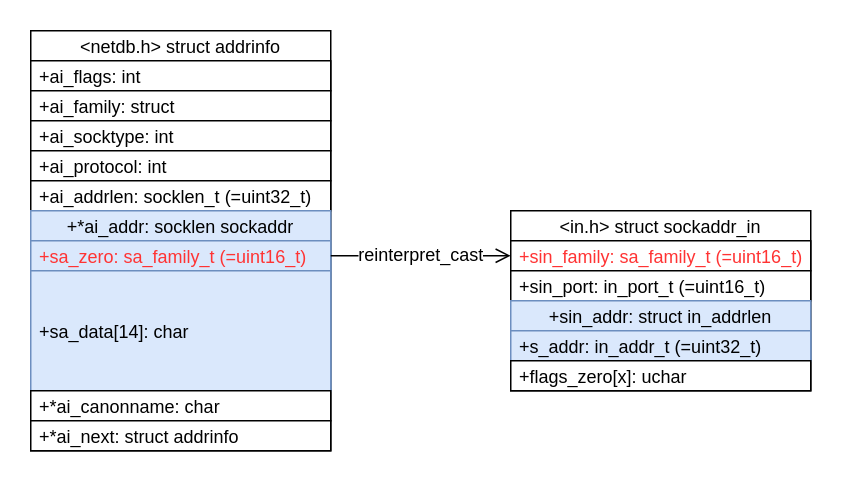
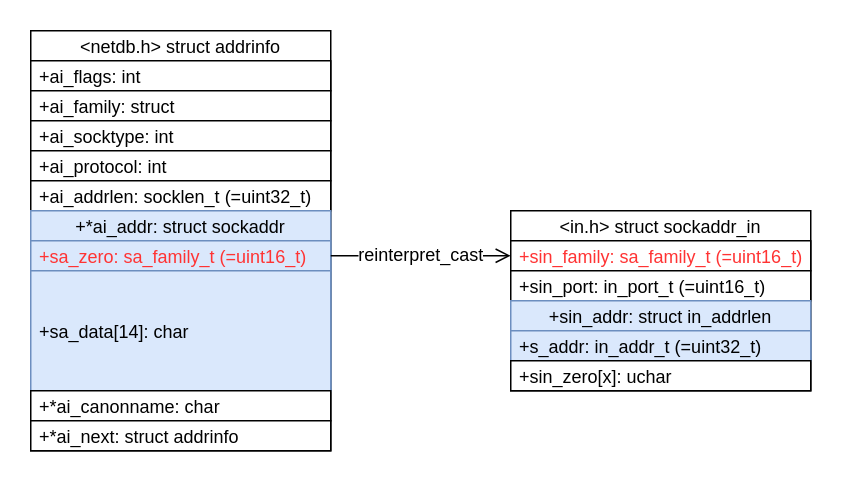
node "+*ai_addr: socklen sockaddr": label "+*ai_addr: socklen sockaddr" -> "+*ai_addr: struct sockaddr"
node "+flags_zero[x]: uchar": label "+flags_zero[x]: uchar" -> "+sin_zero[x]: uchar"
